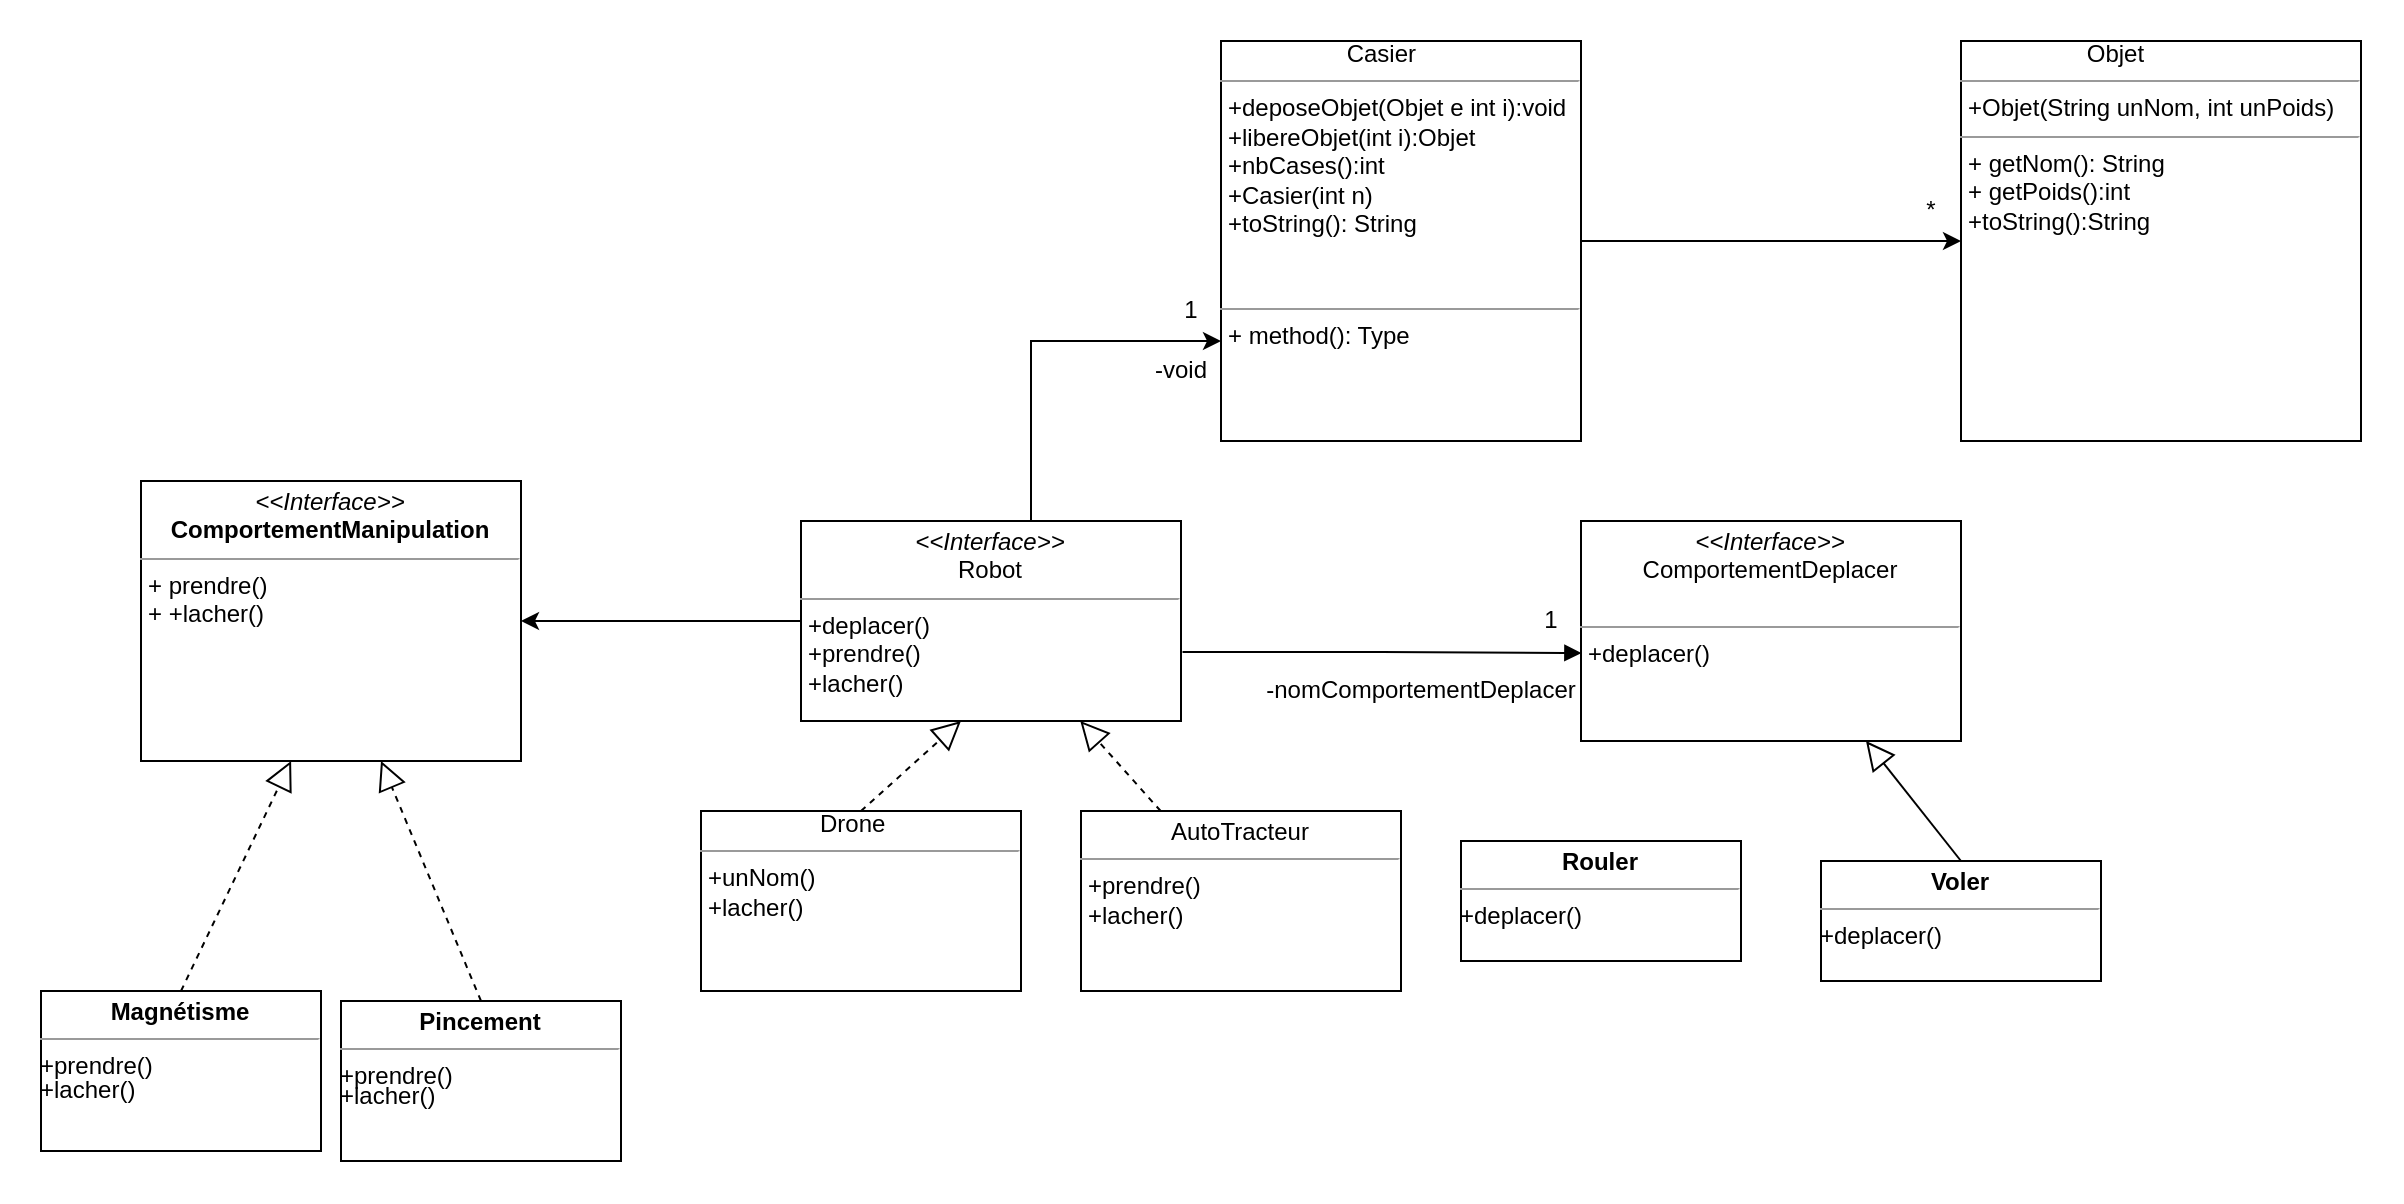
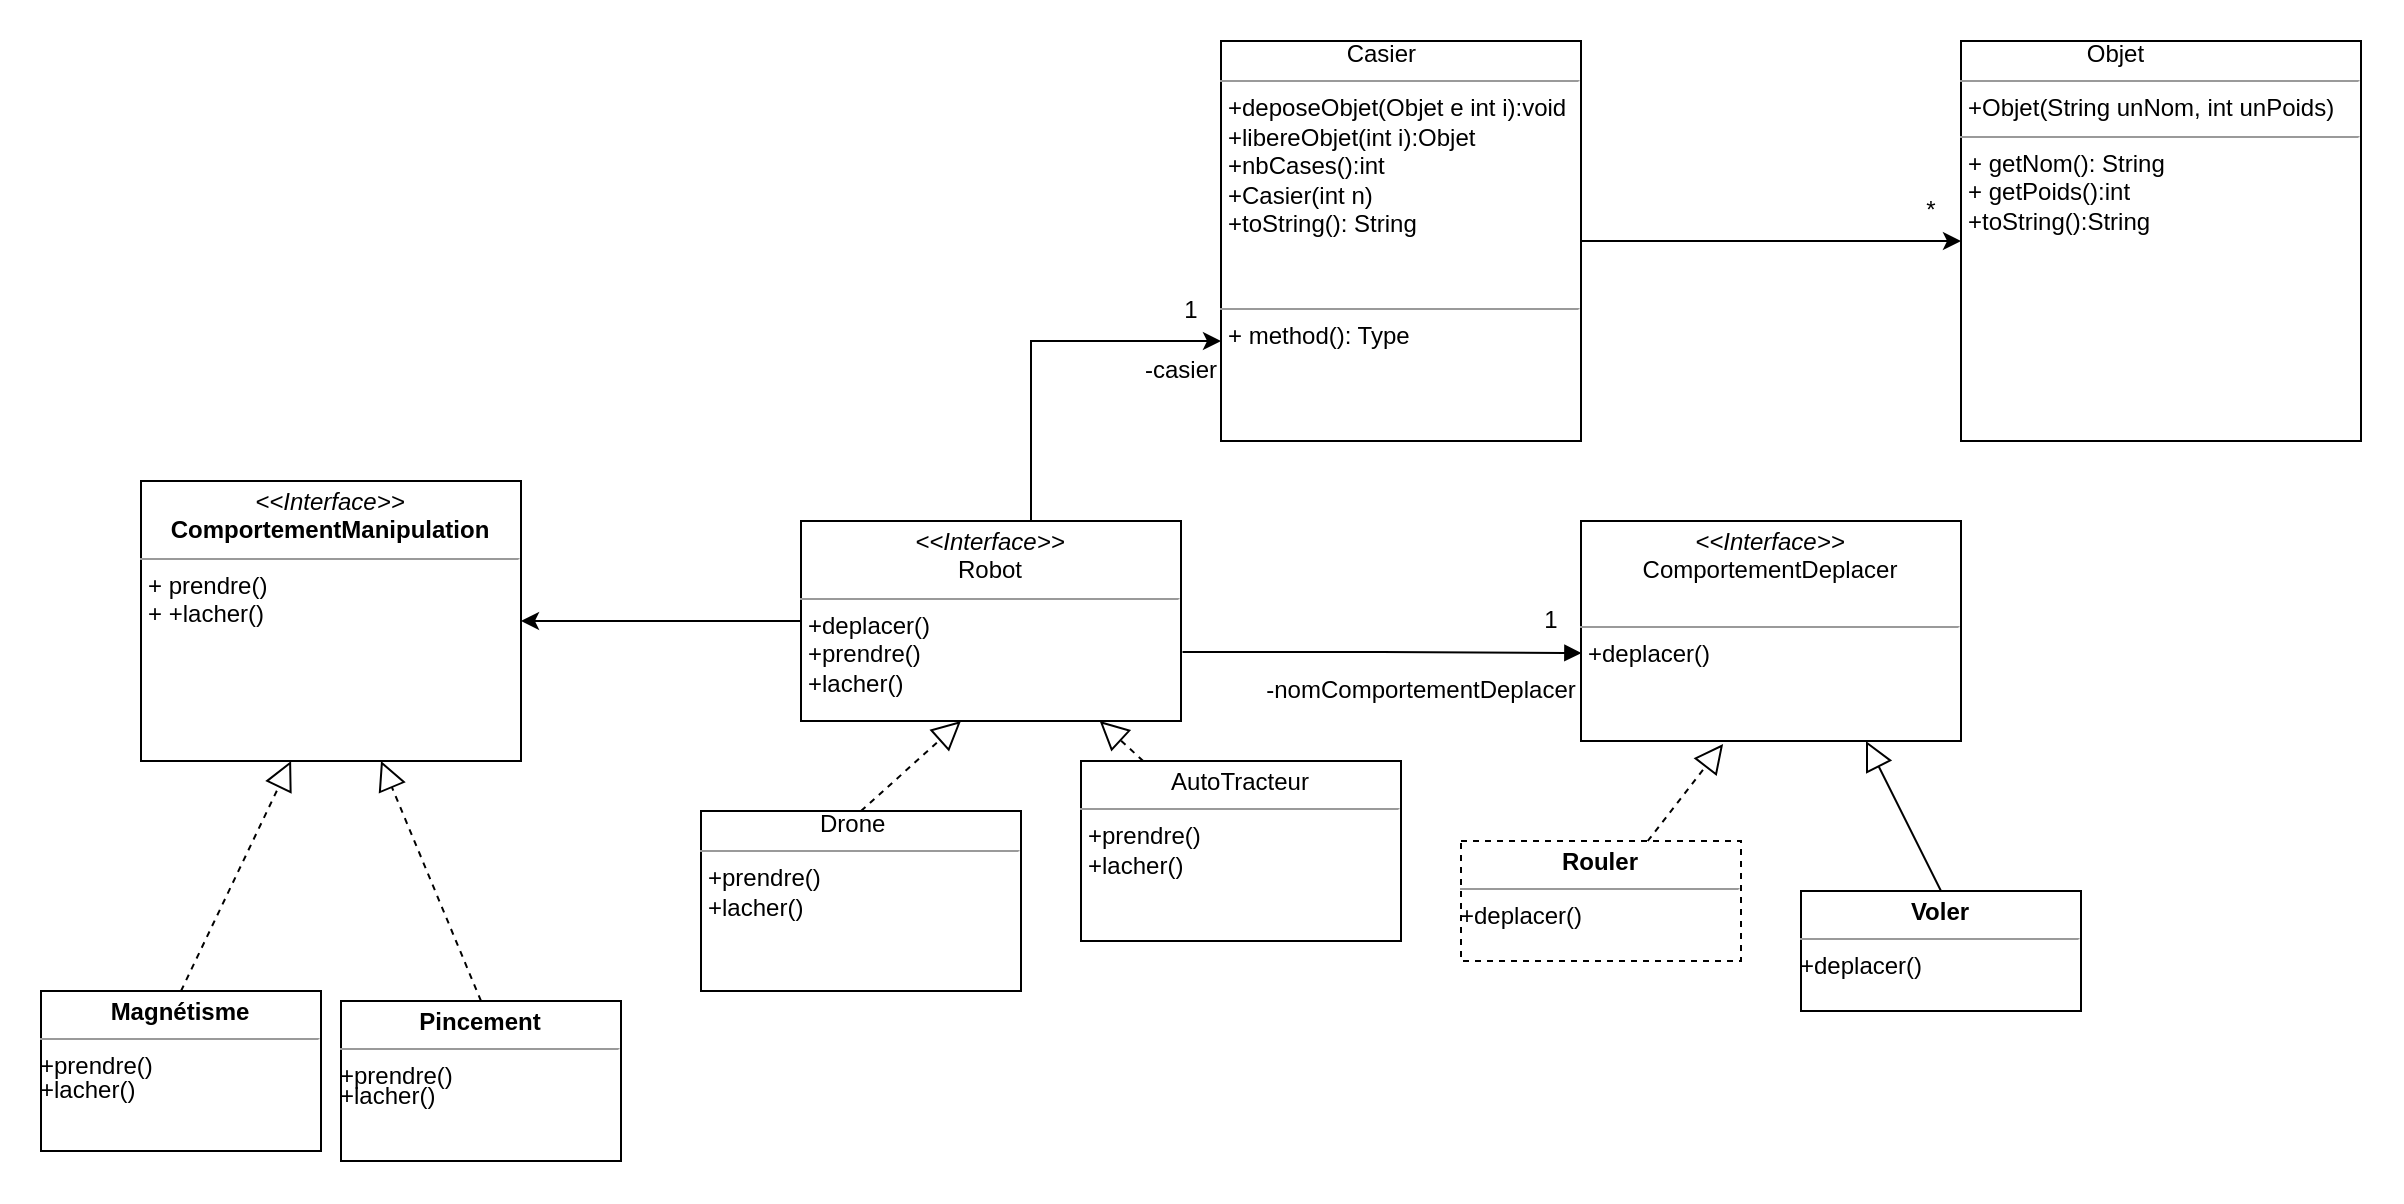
node "-void": label "-void" -> "-casier"
edge "Rouler +deplacer()" -> "<<Interface>> ComportementDeplacer +deplacer()": added
node "Drone+unNom() +lacher()": label "Drone+unNom() +lacher()" -> "Drone+prendre() +lacher()"
node "AutoTracteur +prendre() +lacher()": moved (1241, 901) -> (1241, 851)
node "Rouler +deplacer()": style solid -> dashed
node "Voler +deplacer()": moved (1961, 921) -> (1941, 951)
